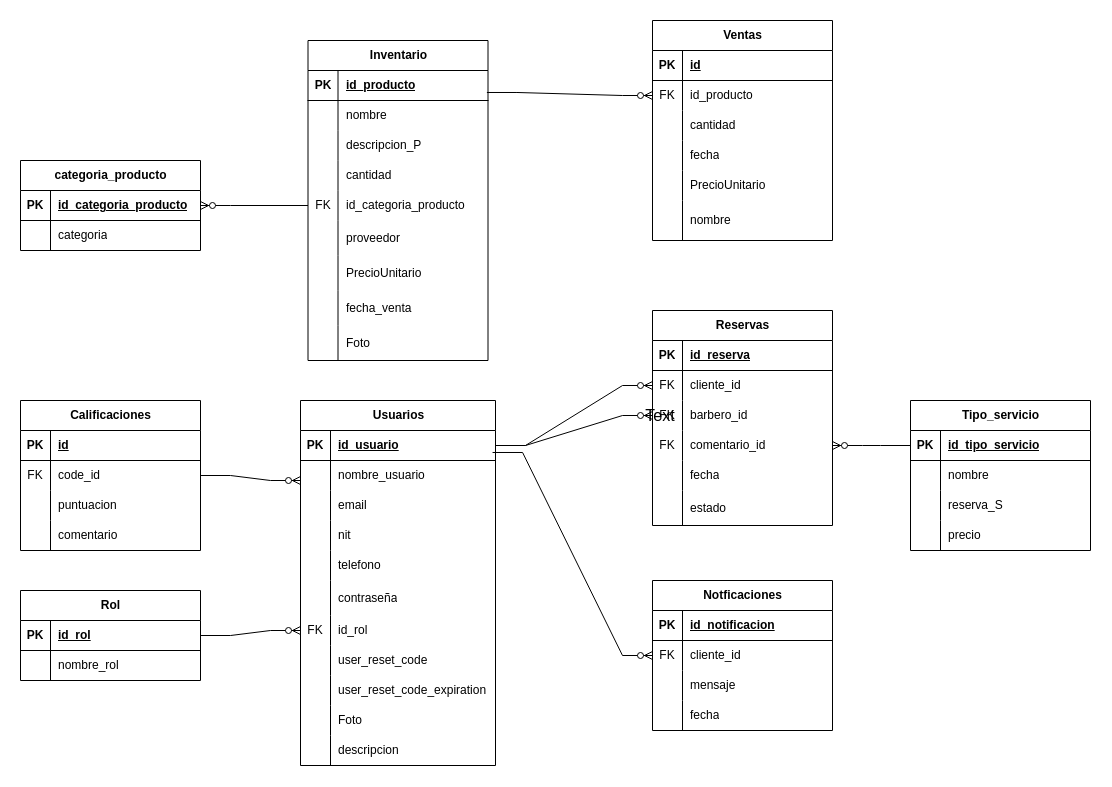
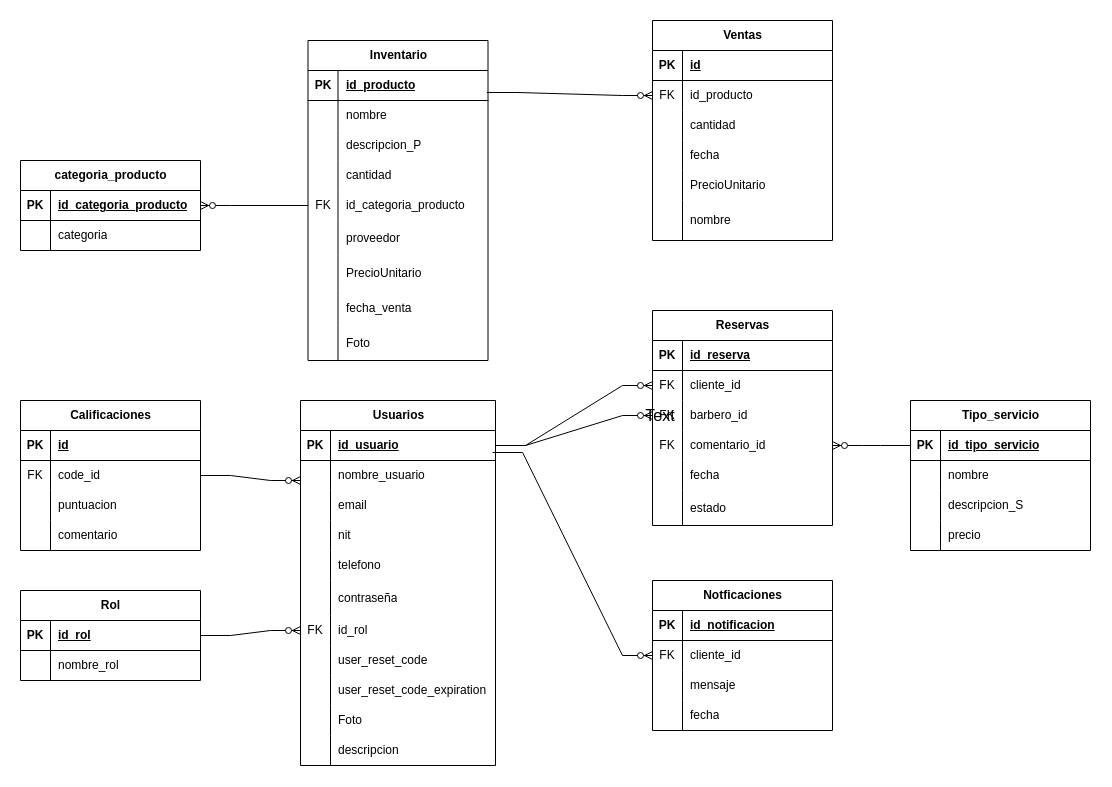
node "reserva_S": label "reserva_S" -> "descripcion_S"
